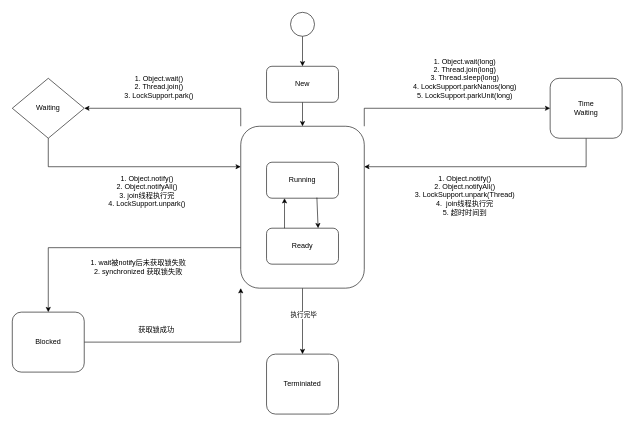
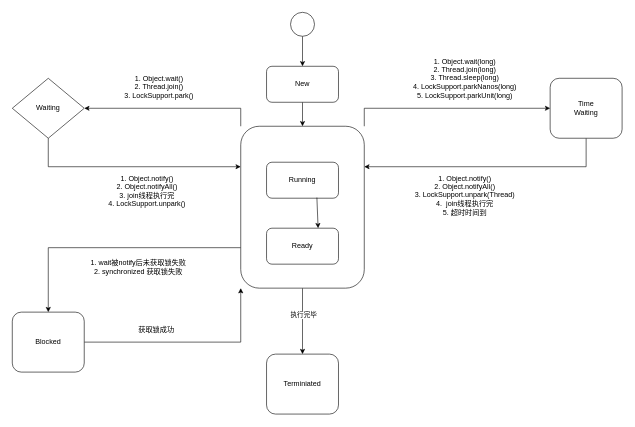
edge "Ready" -> "Running": removed
